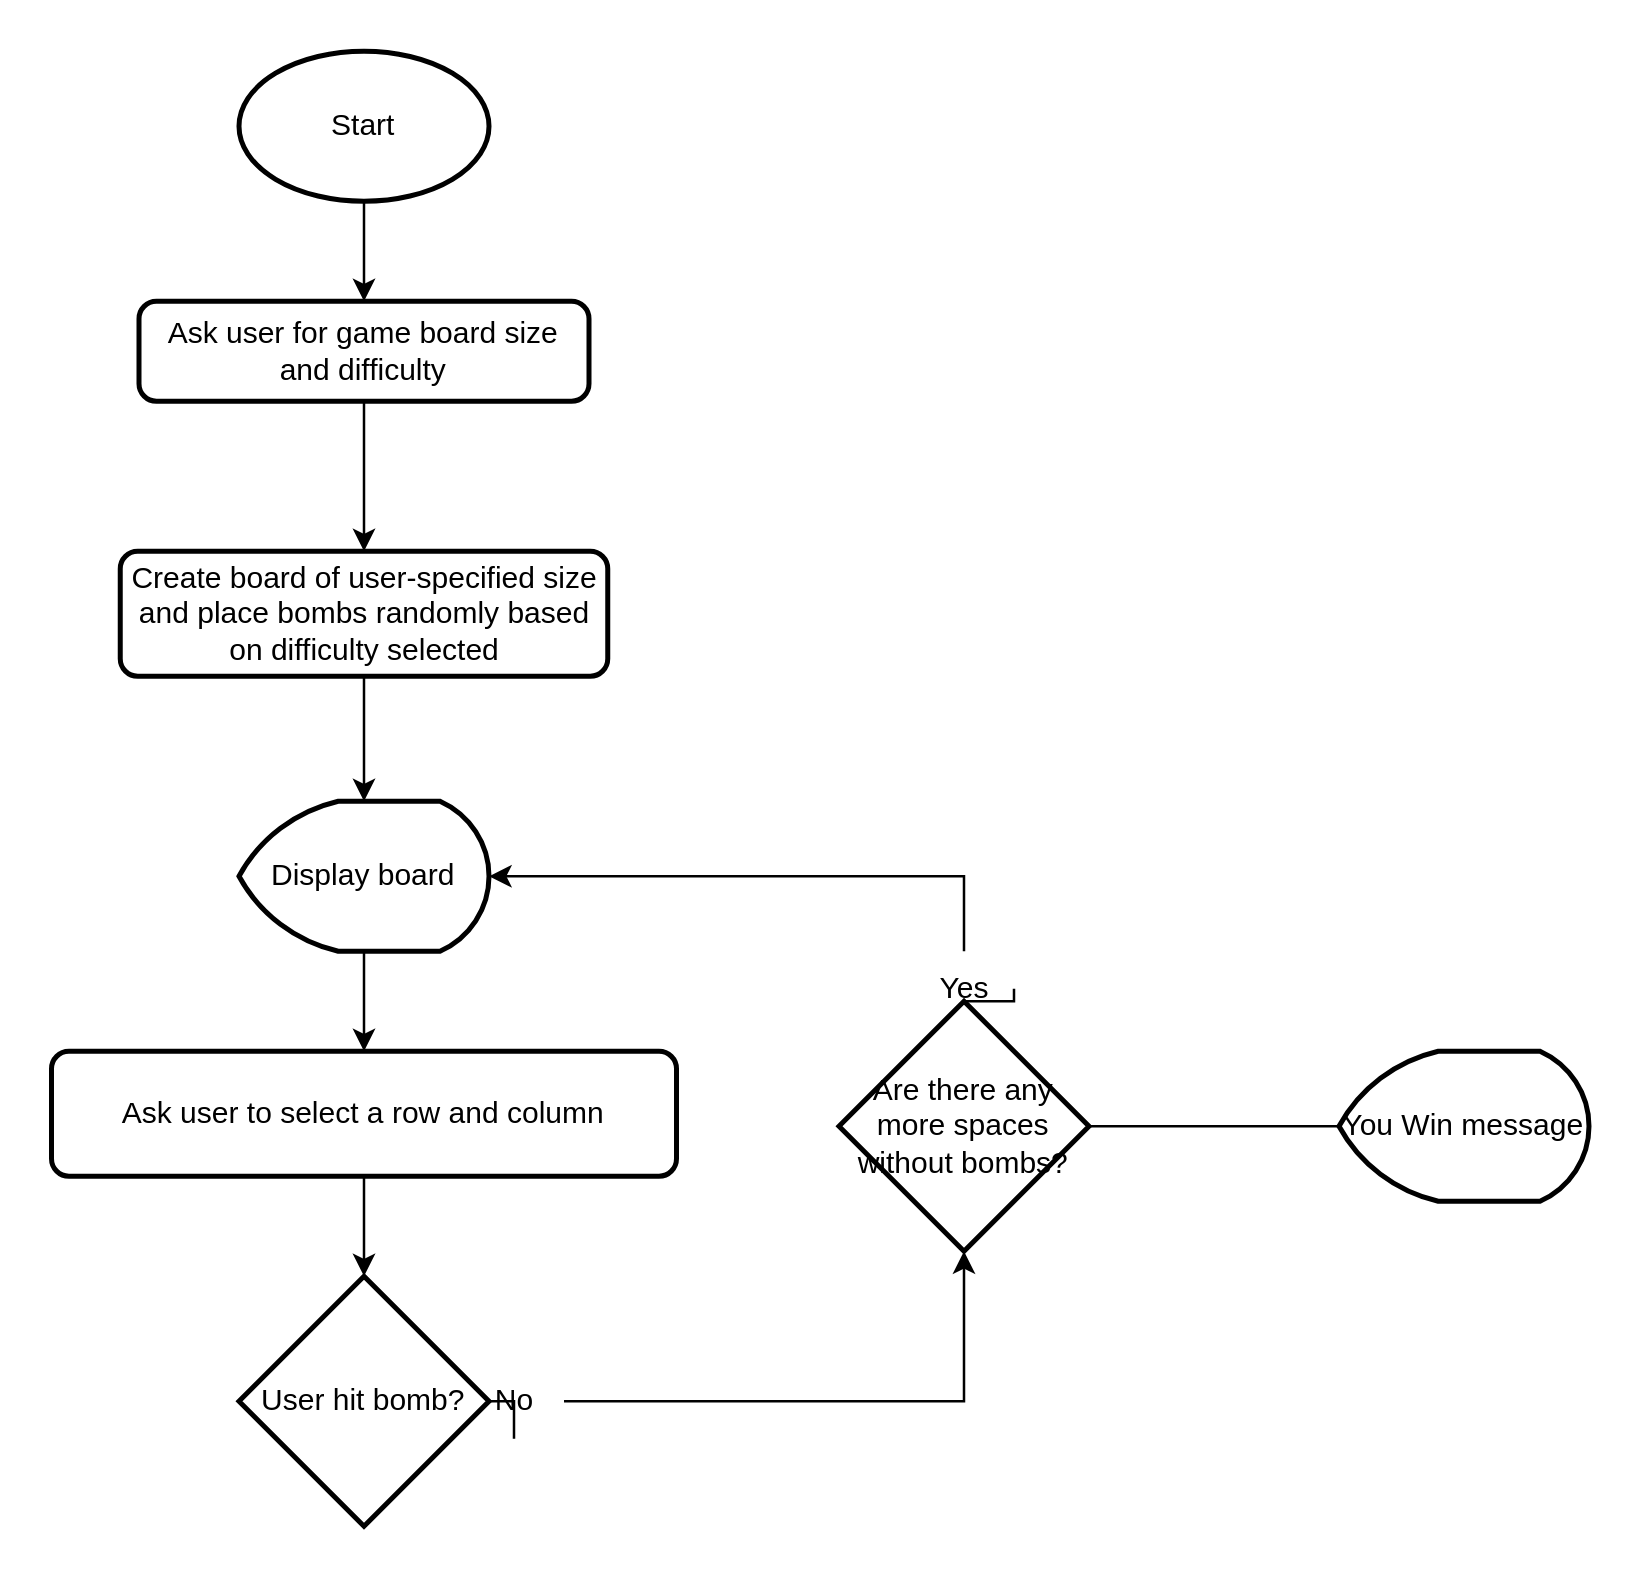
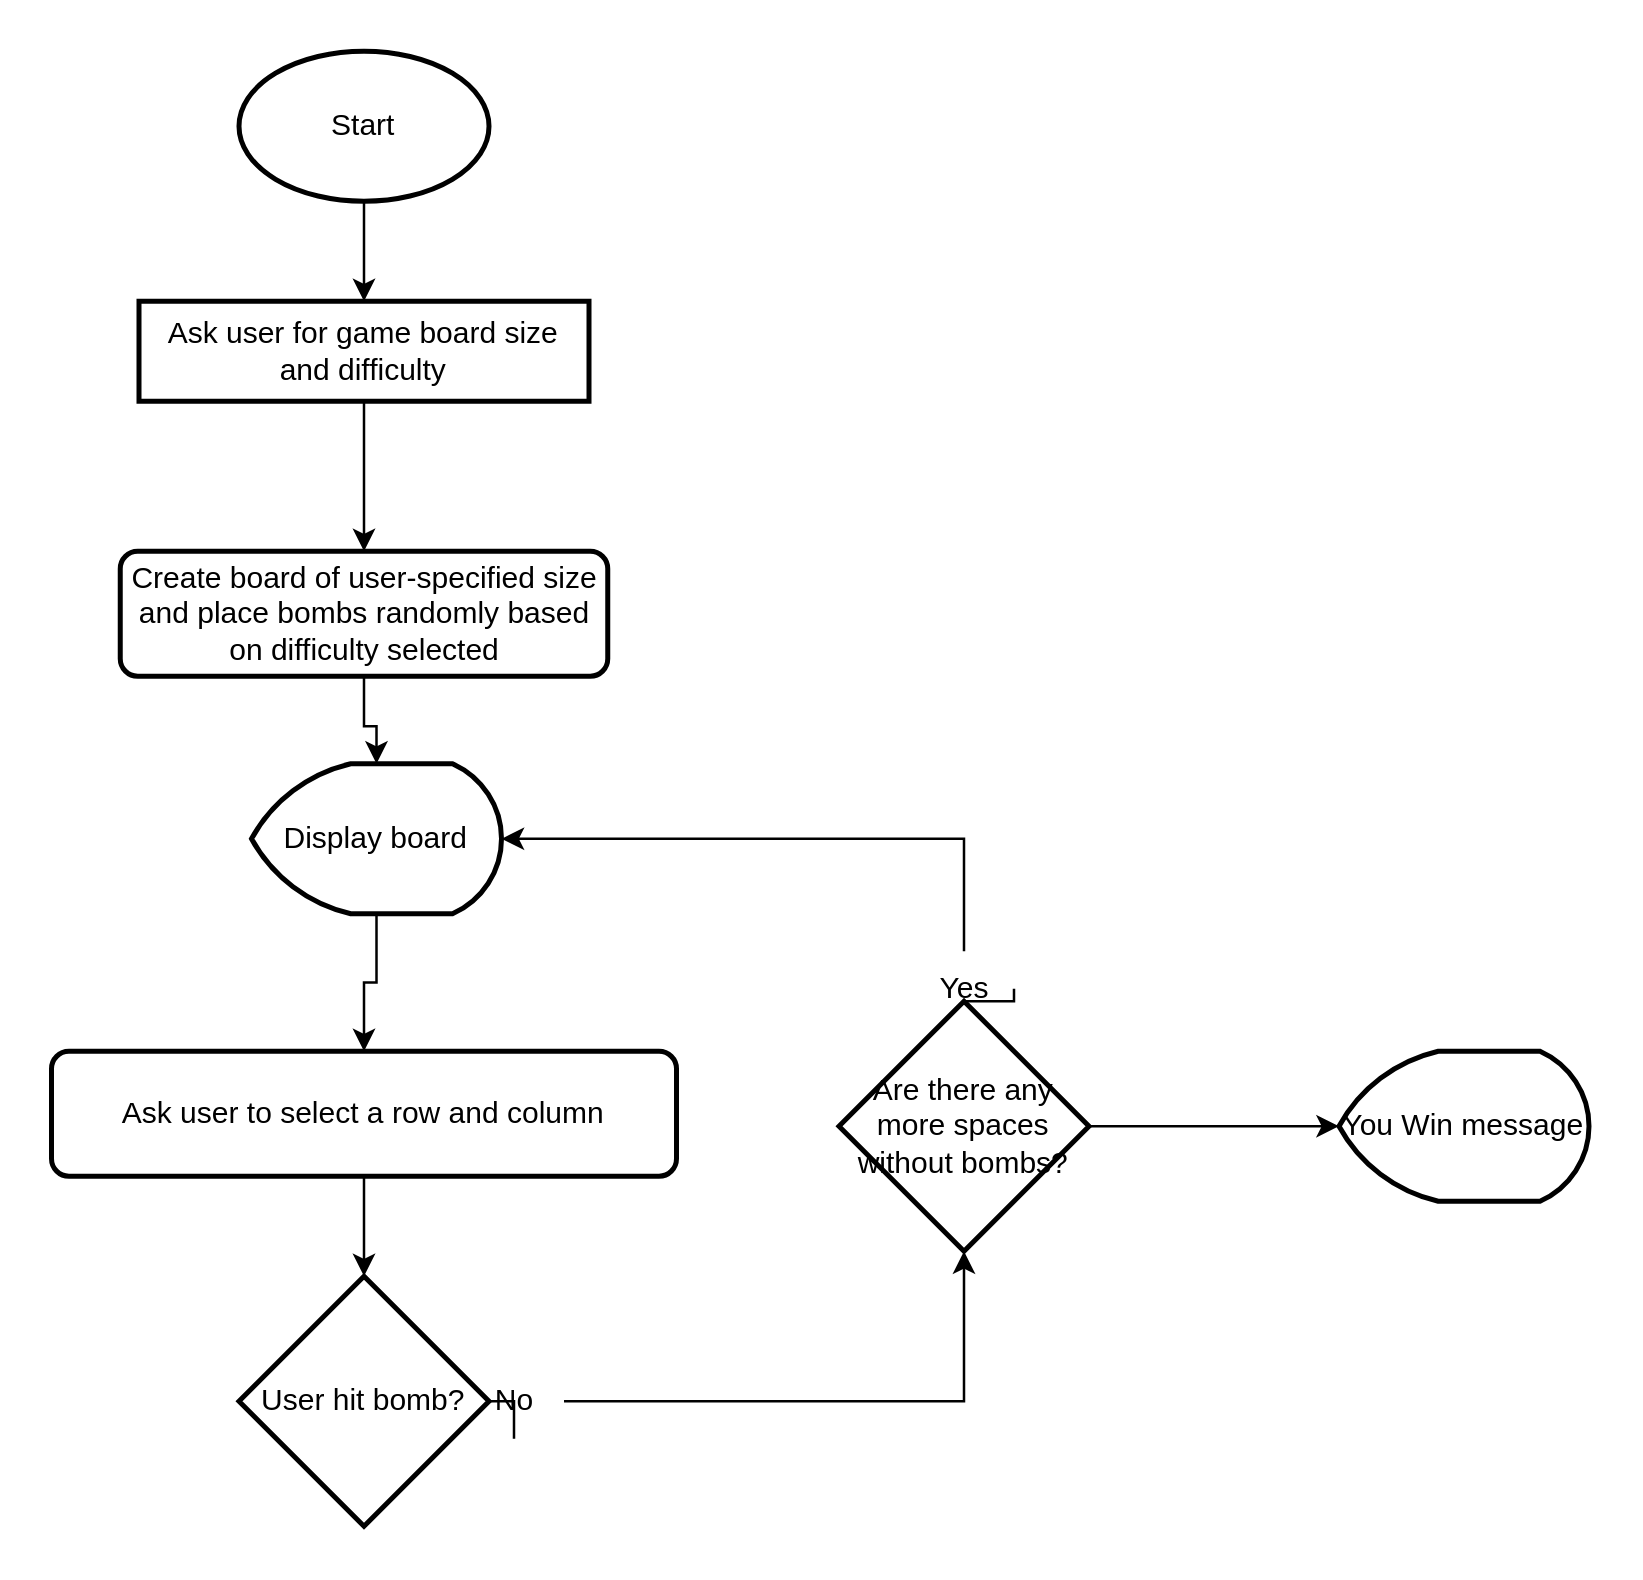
node "Ask user for game board size and difficulty": shape rounded rectangle -> rectangle
node "Display board": moved (364, 876) -> (376, 839)
edge "Are there any more spaces without bombs?" -- "You Win message": arrowhead none -> classic
